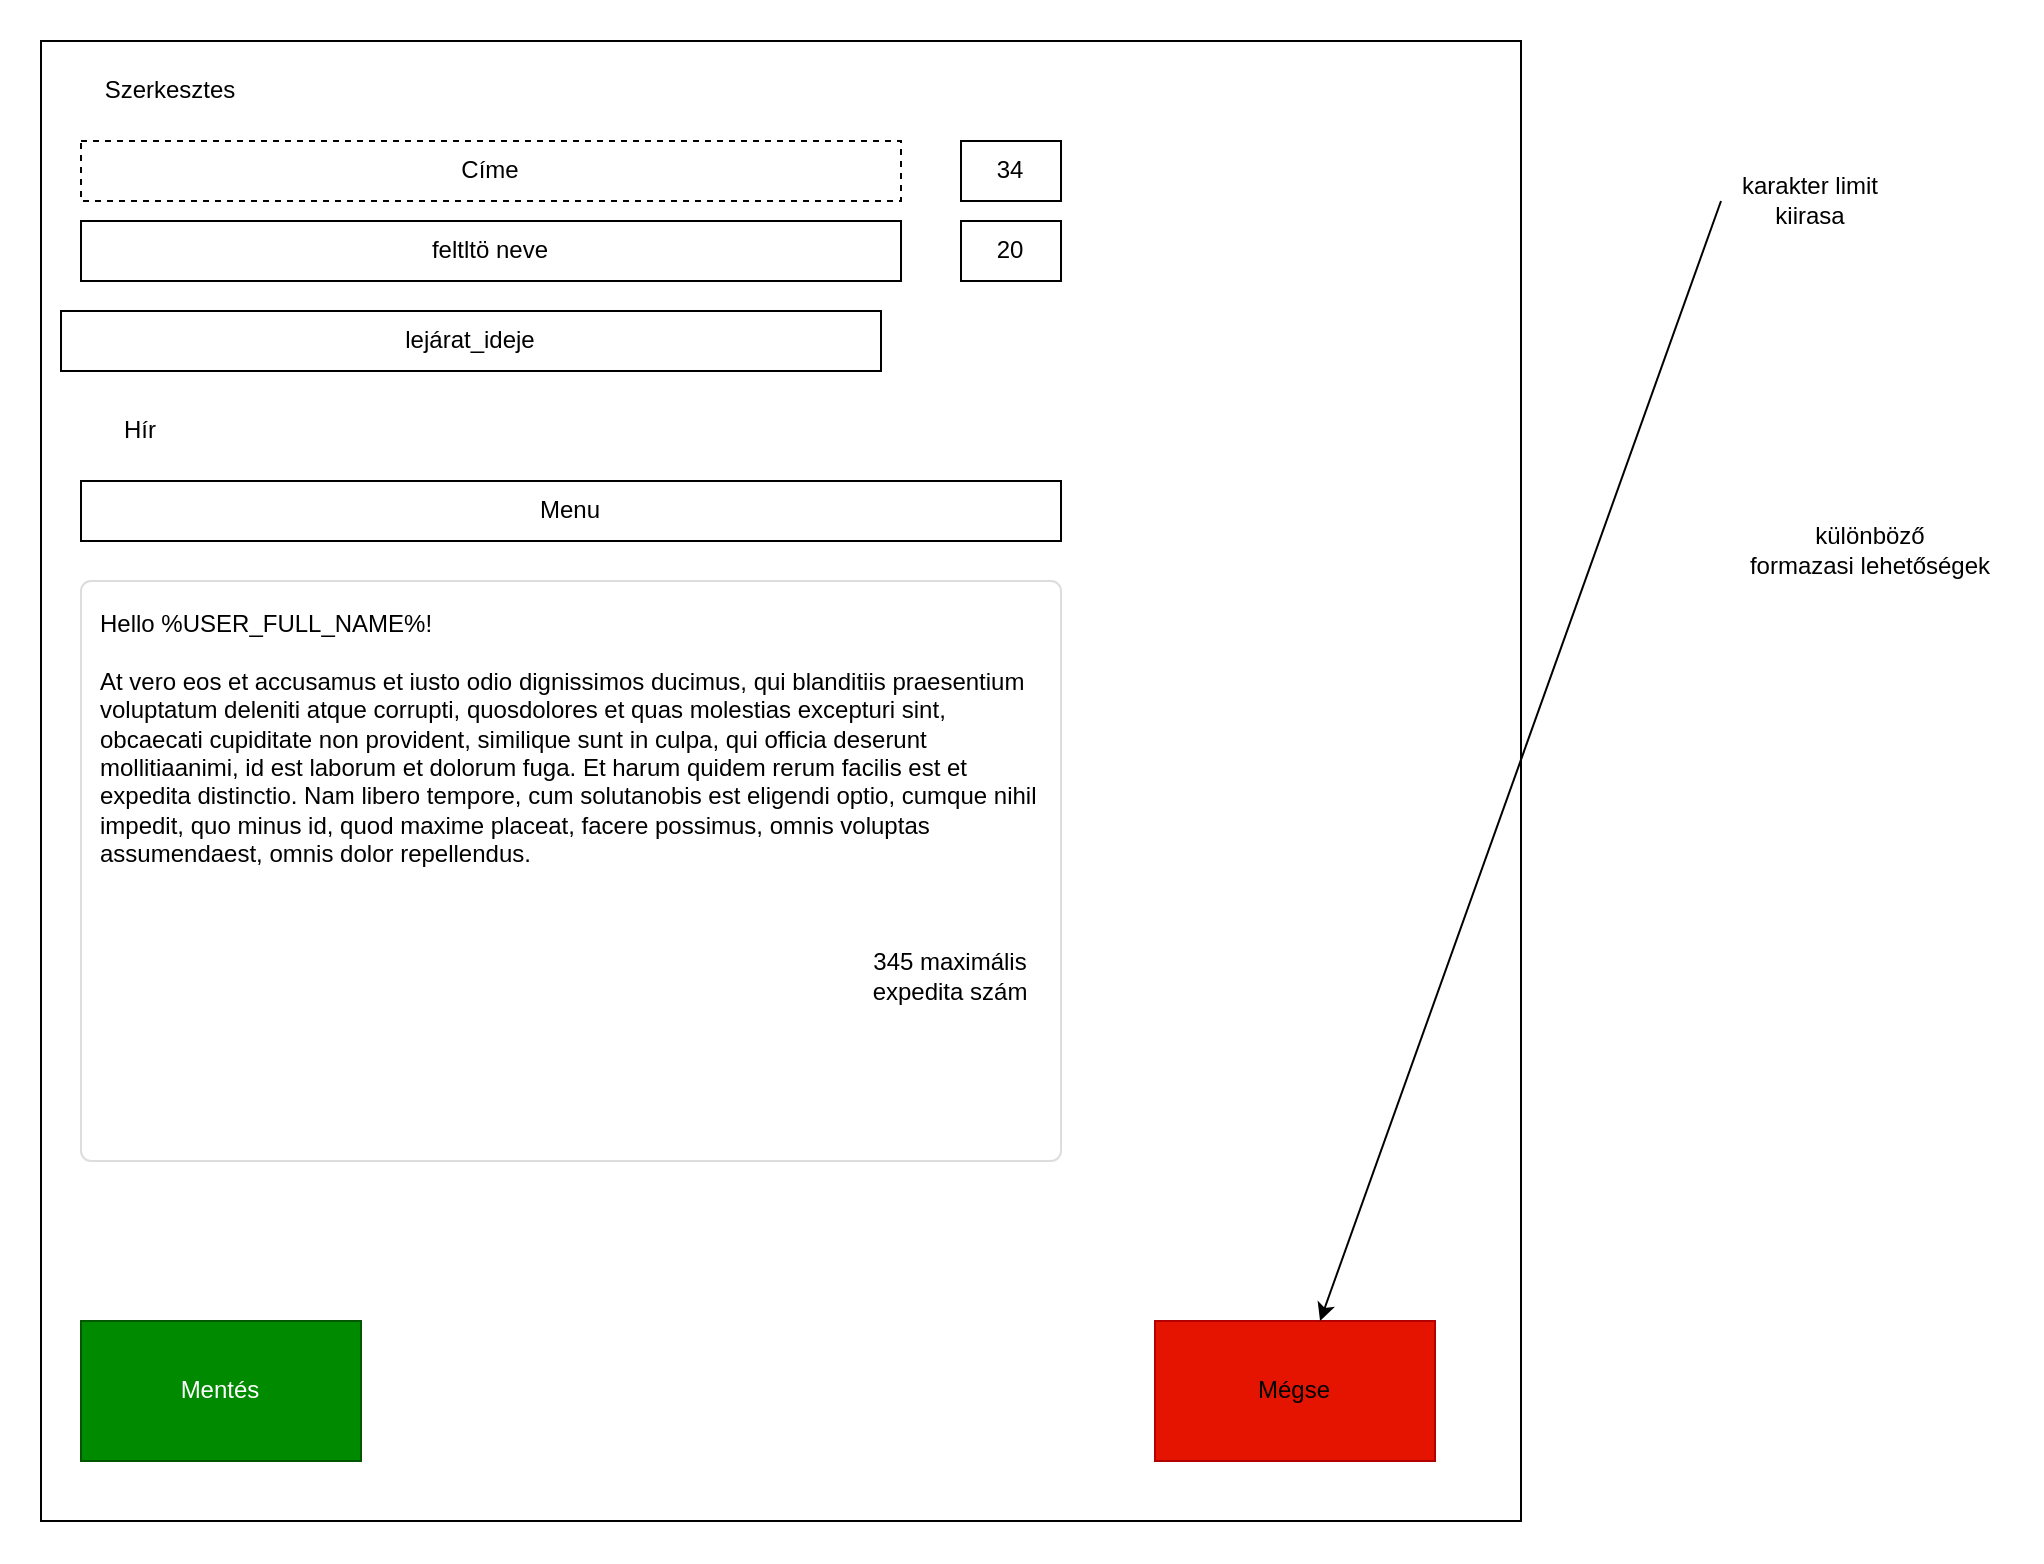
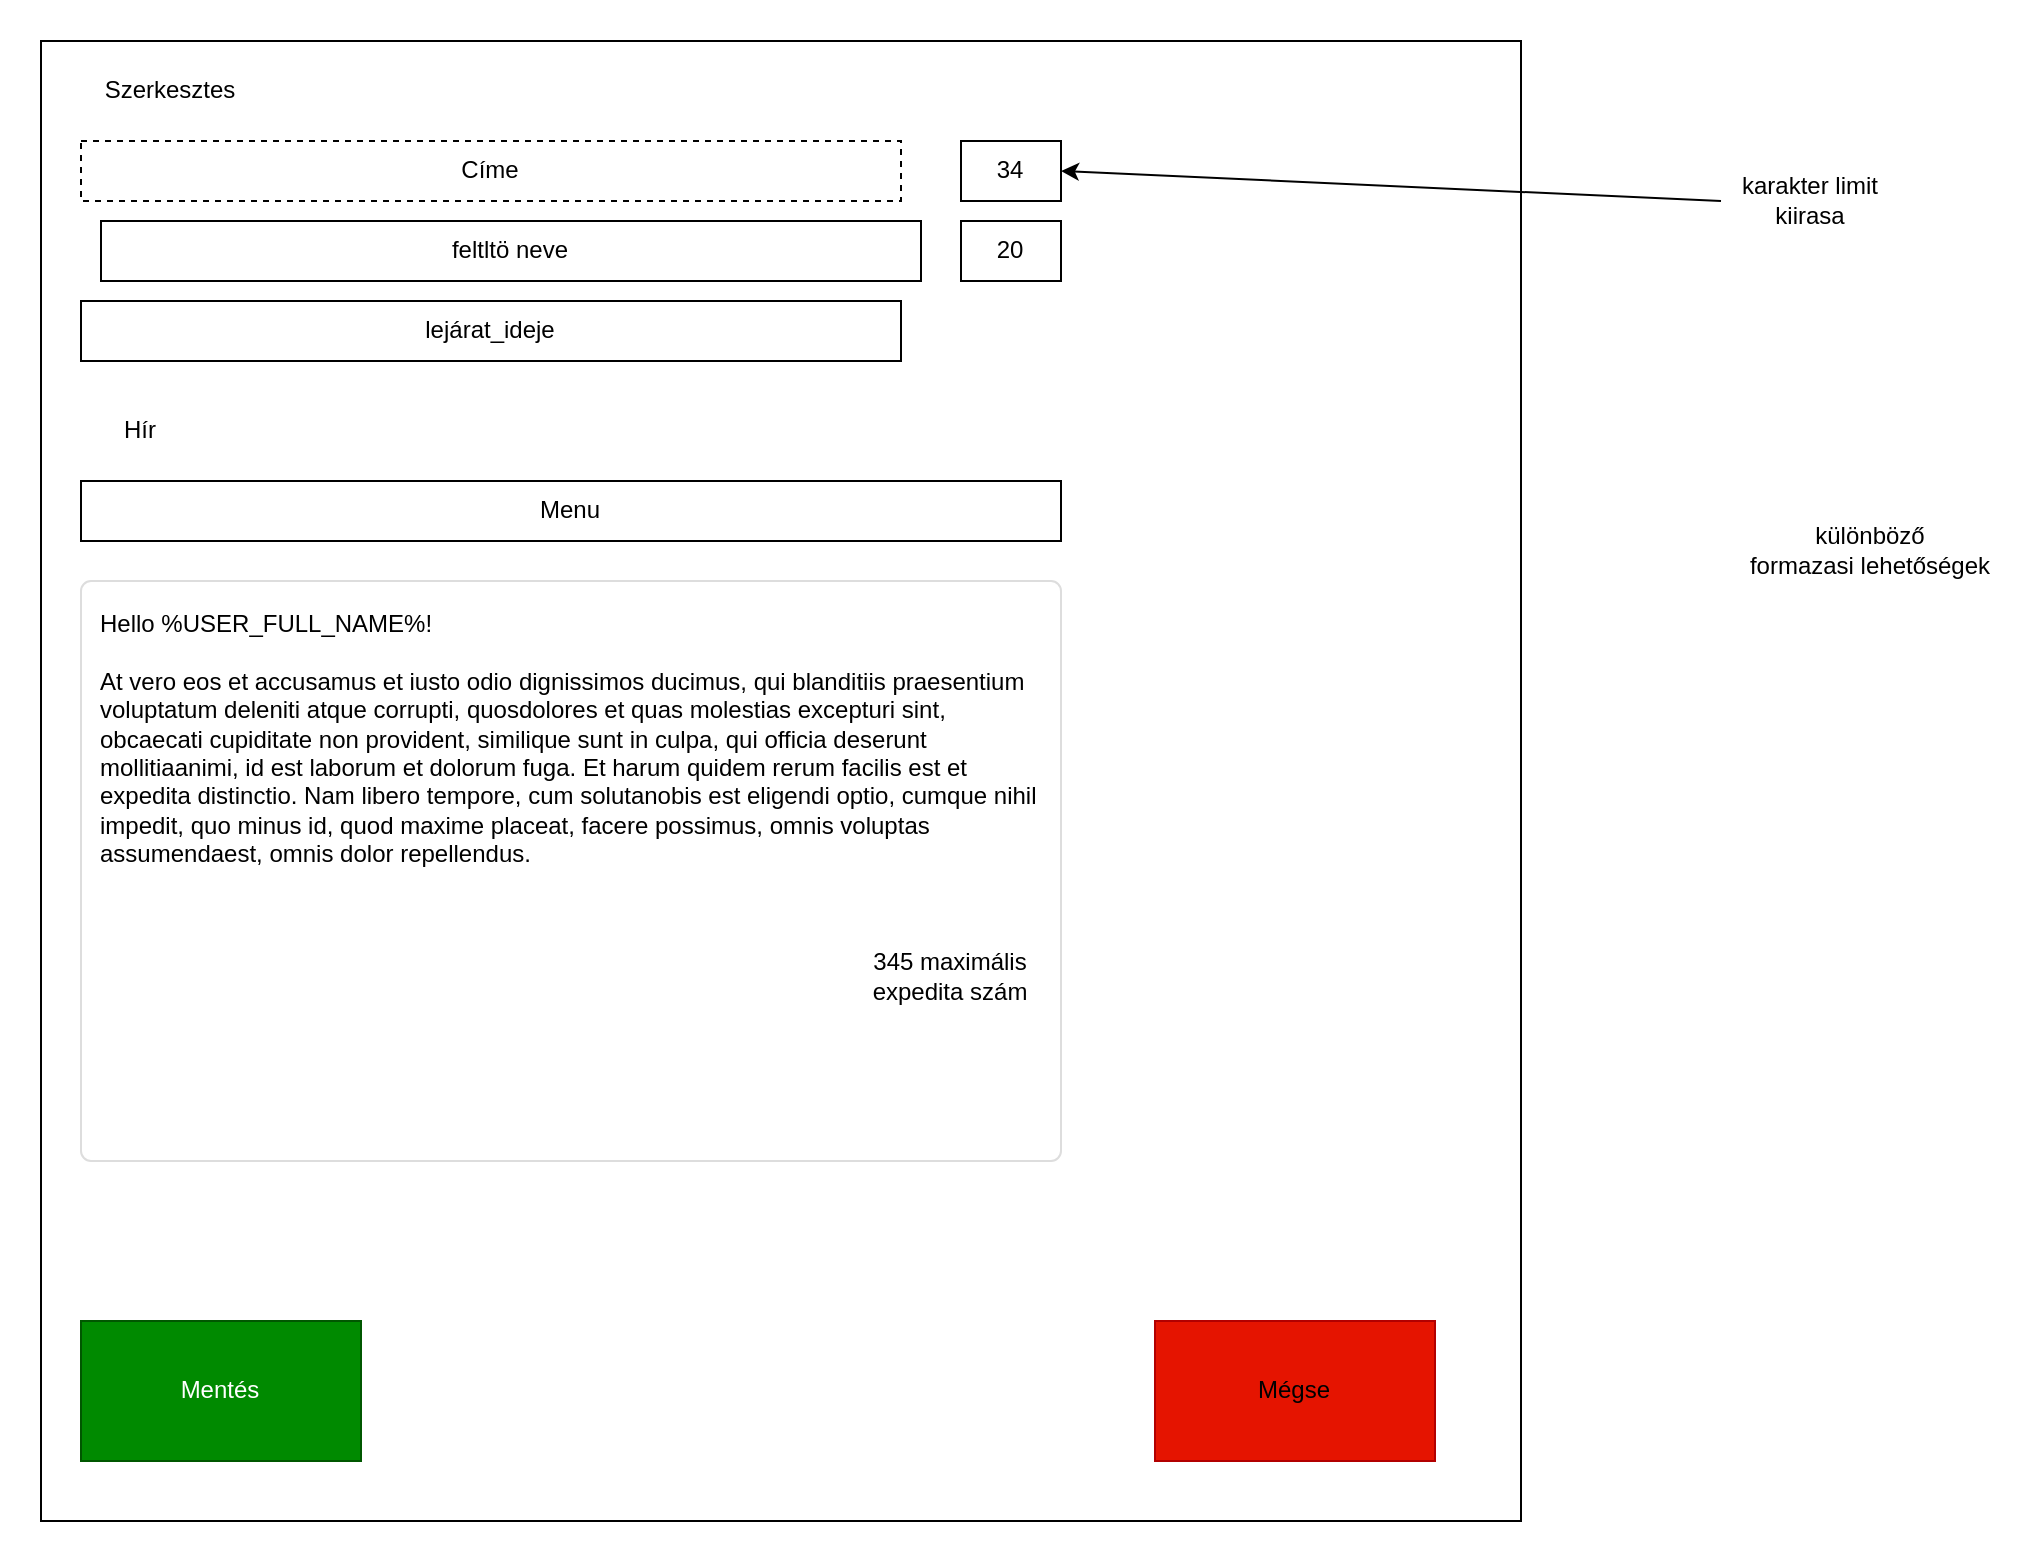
node "feltltö neve": moved (491, 251) -> (511, 251)
node "lejárat_ideje": moved (471, 341) -> (491, 331)
edge "karakter limit kiirasa" -> "Mégse": now "karakter limit kiirasa" -> "34"
